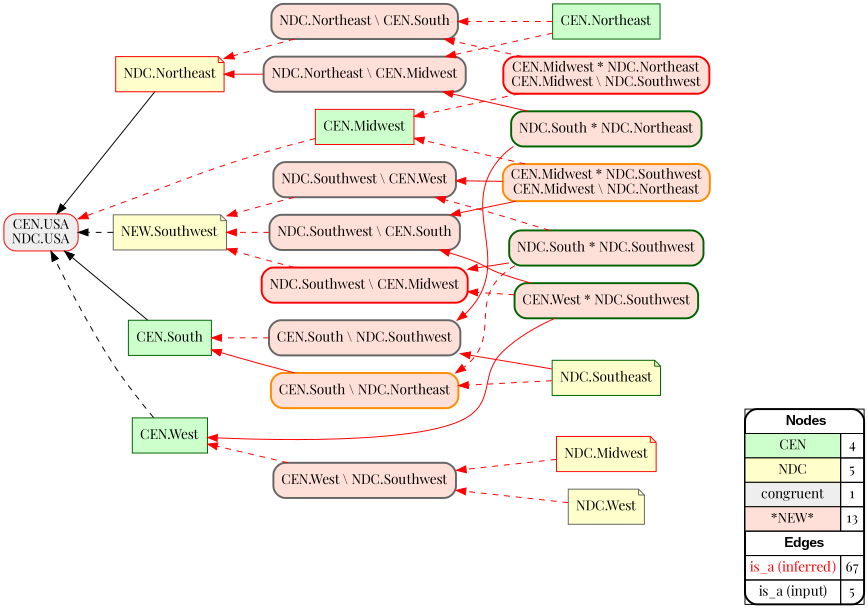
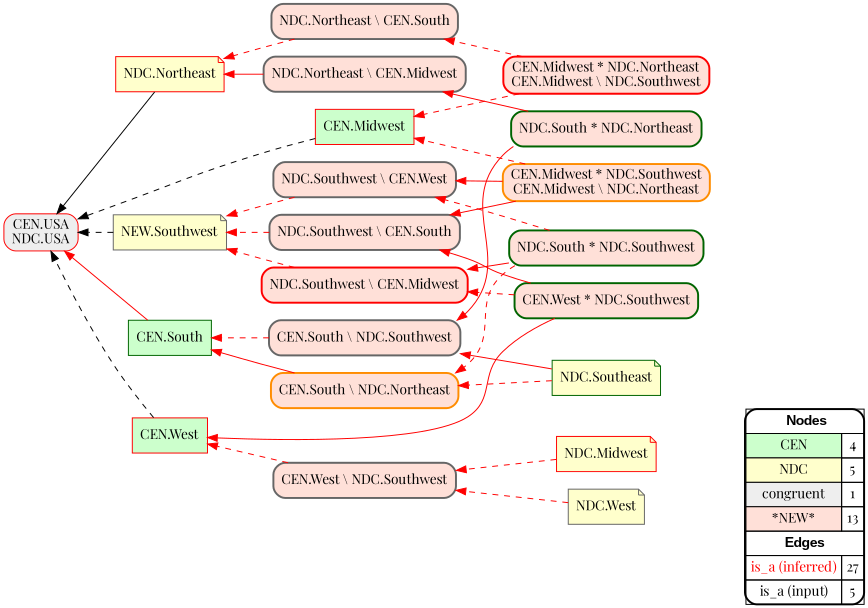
node "CEN.Northeast": removed
edge "CEN.Midwest" -> "CEN.USA NDC.USA": color #ff0000 -> #000000
edge "CEN.South" -> "CEN.USA NDC.USA": color #000000 -> #ff0000
node "CEN.West": color darkgreen -> red
node "Nodes": text "67" -> "27"
